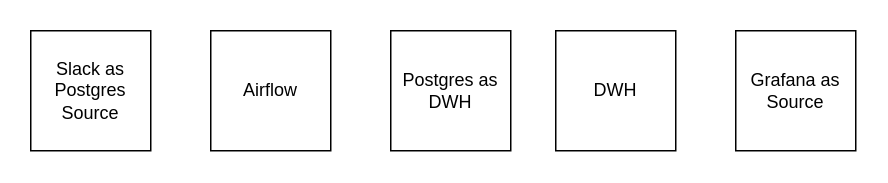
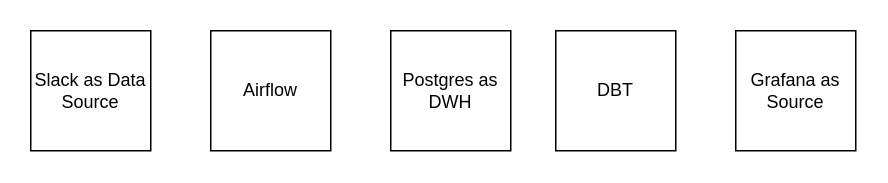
node "Slack as Postgres Source": label "Slack as Postgres Source" -> "Slack as Data Source"
node "DWH": label "DWH" -> "DBT"
